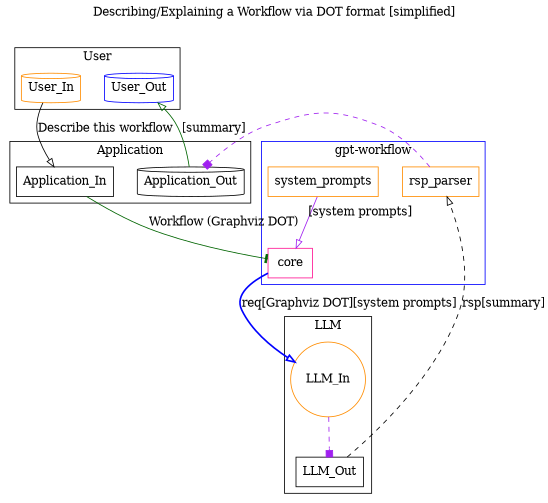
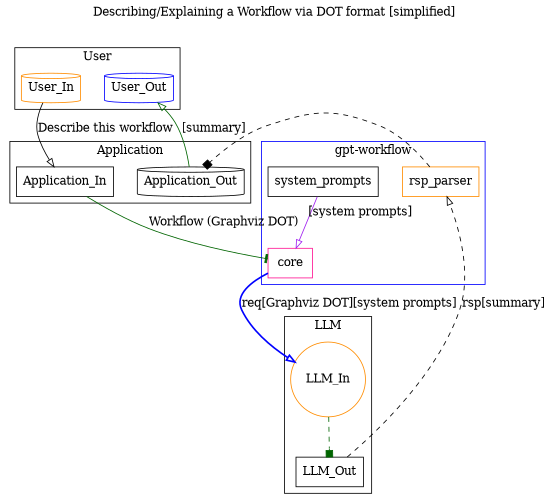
edge "rsp_parser" -> "Application_Out": color purple -> black
node "system_prompts": color darkorange -> black
edge "LLM_In" -> "LLM_Out": color purple -> darkgreen
